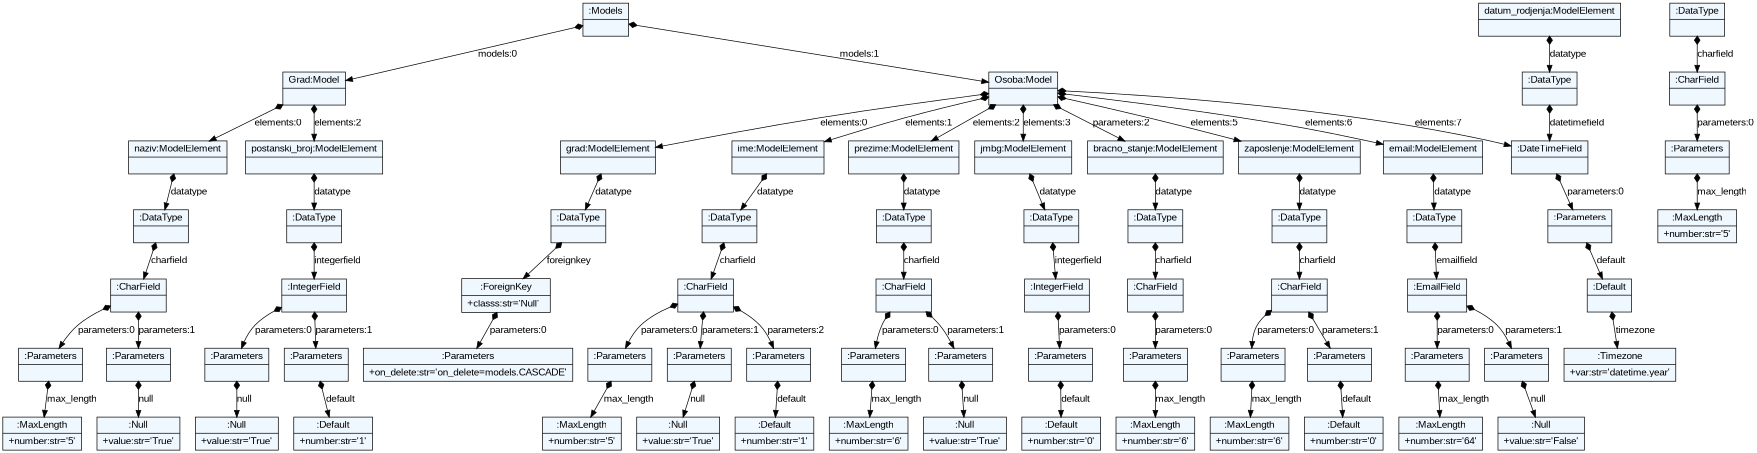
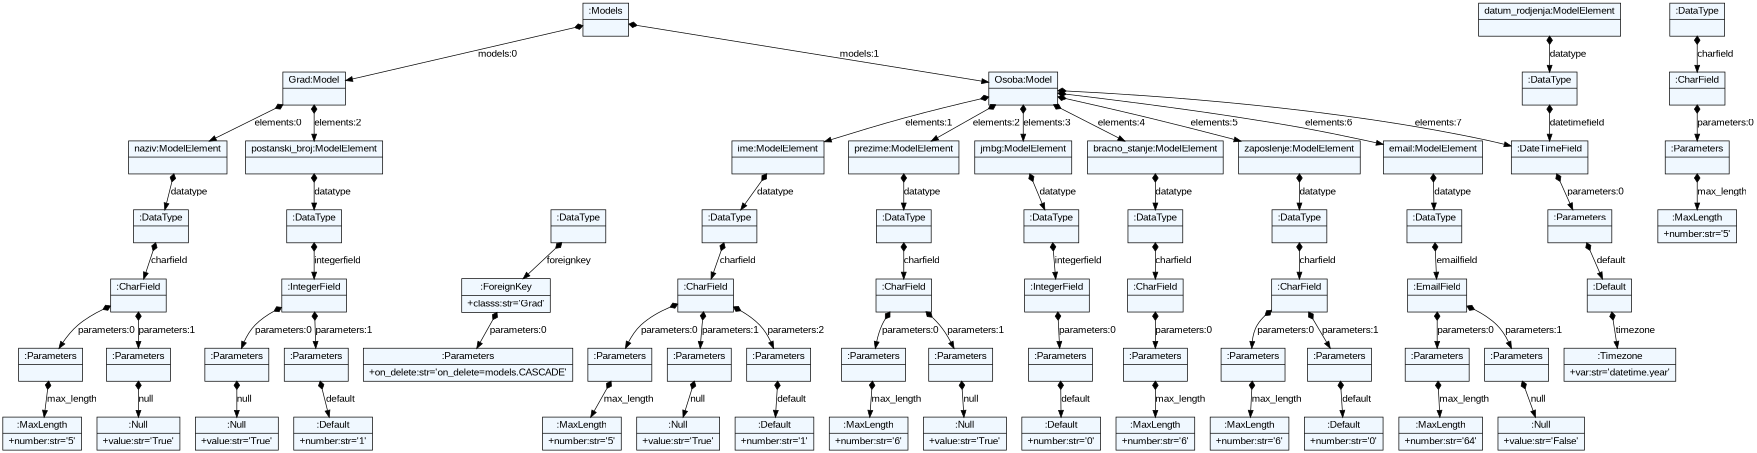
edge "Osoba:Model" -- "bracno_stanje:ModelElement": label "parameters:2" -> "elements:4"
node "grad:ModelElement": removed
node ":ForeignKey": text "+classs:str='Null'" -> "+classs:str='Grad'"
